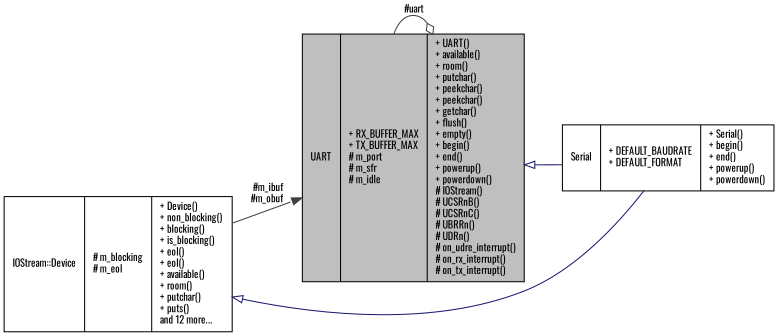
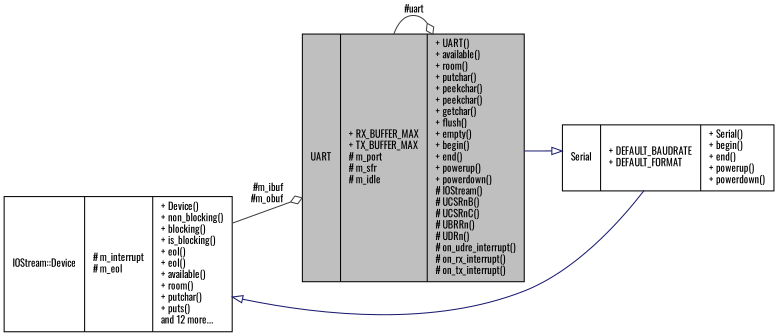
edge "Serial" -> "UART": reversed
edge "IOStream::Device" -> "UART": arrowhead normal -> odiamond
node "IOStream::Device": text "# m_blocking" -> "# m_interrupt"
